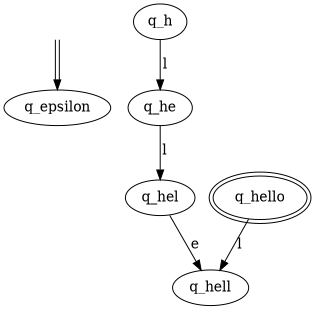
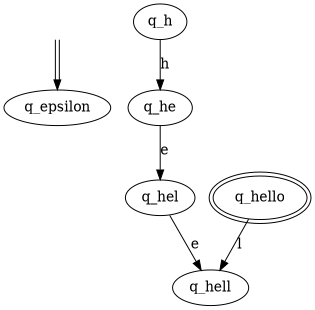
edge "q_h" -> "q_he": label "l" -> "h"
edge "q_he" -> "q_hel": label "l" -> "e"
